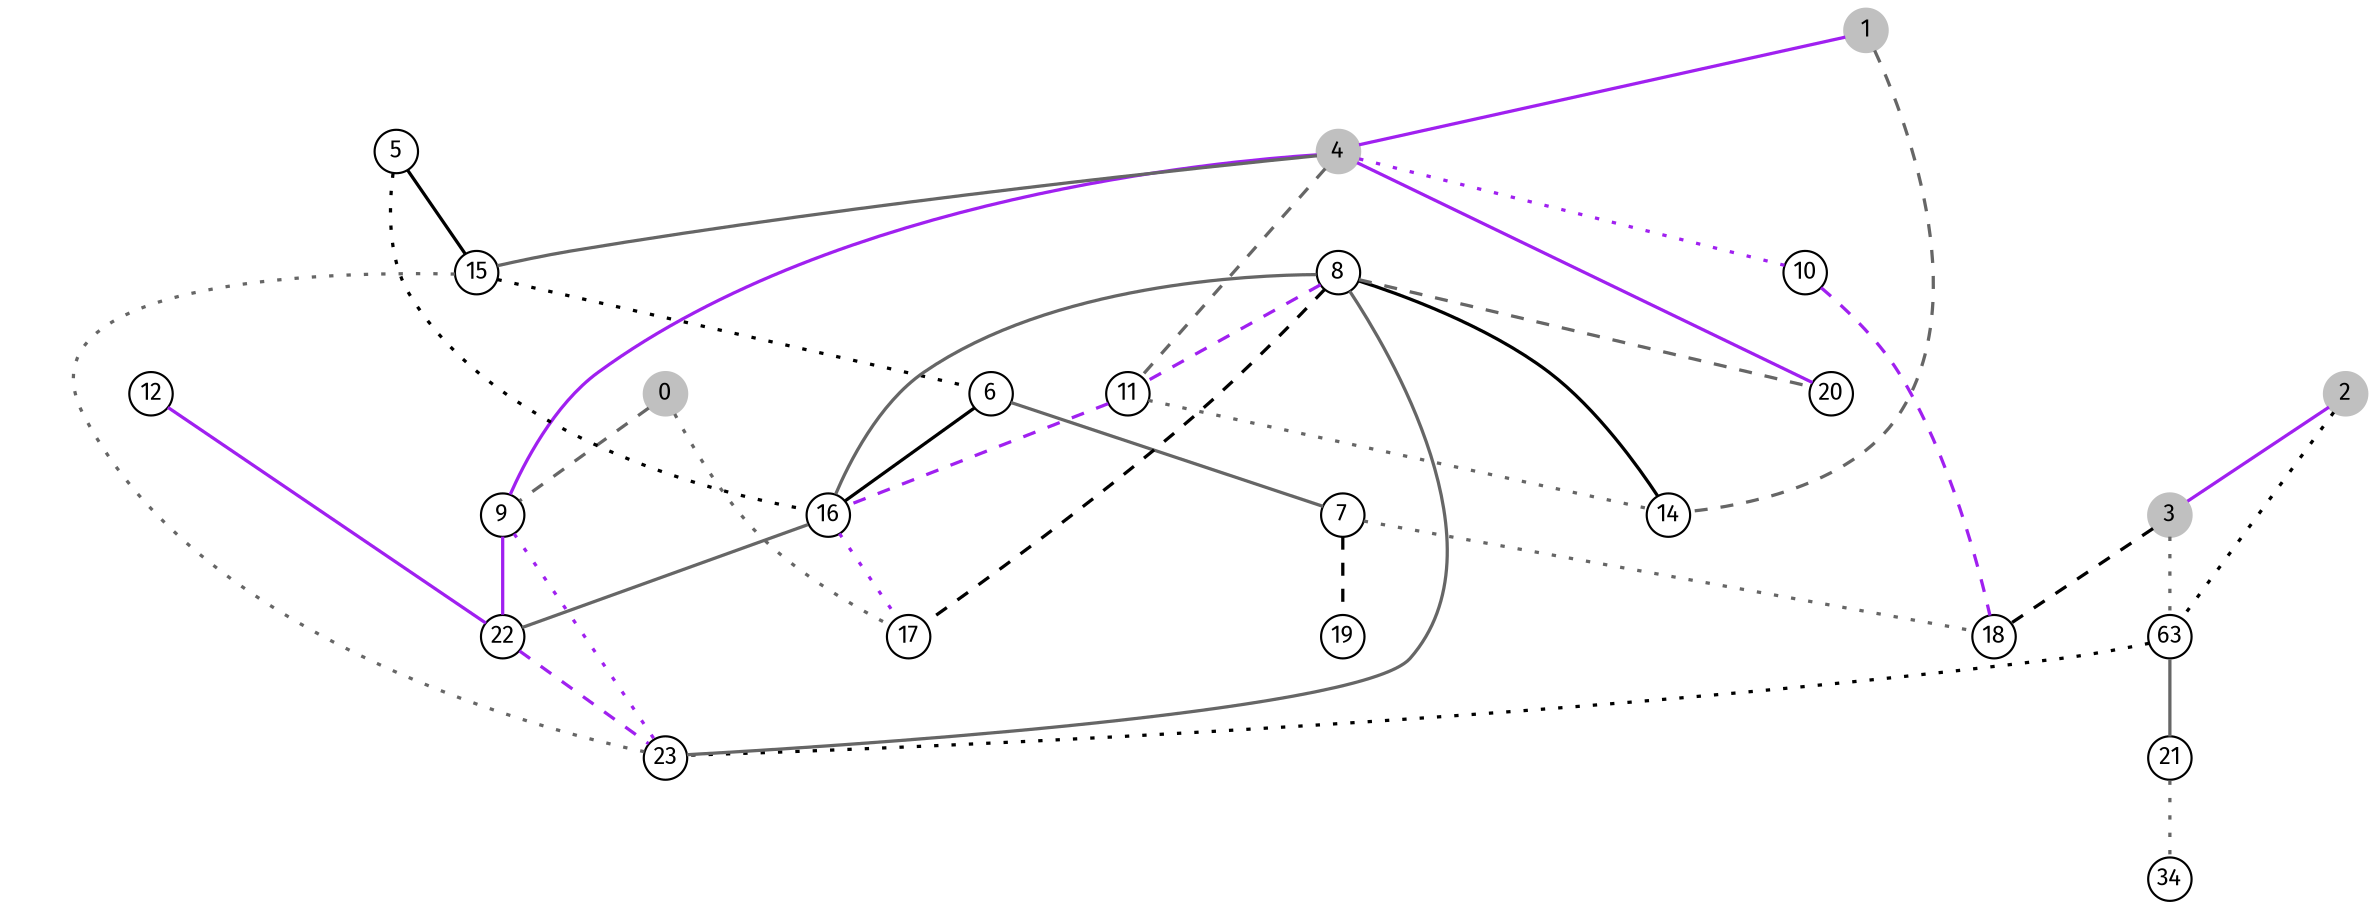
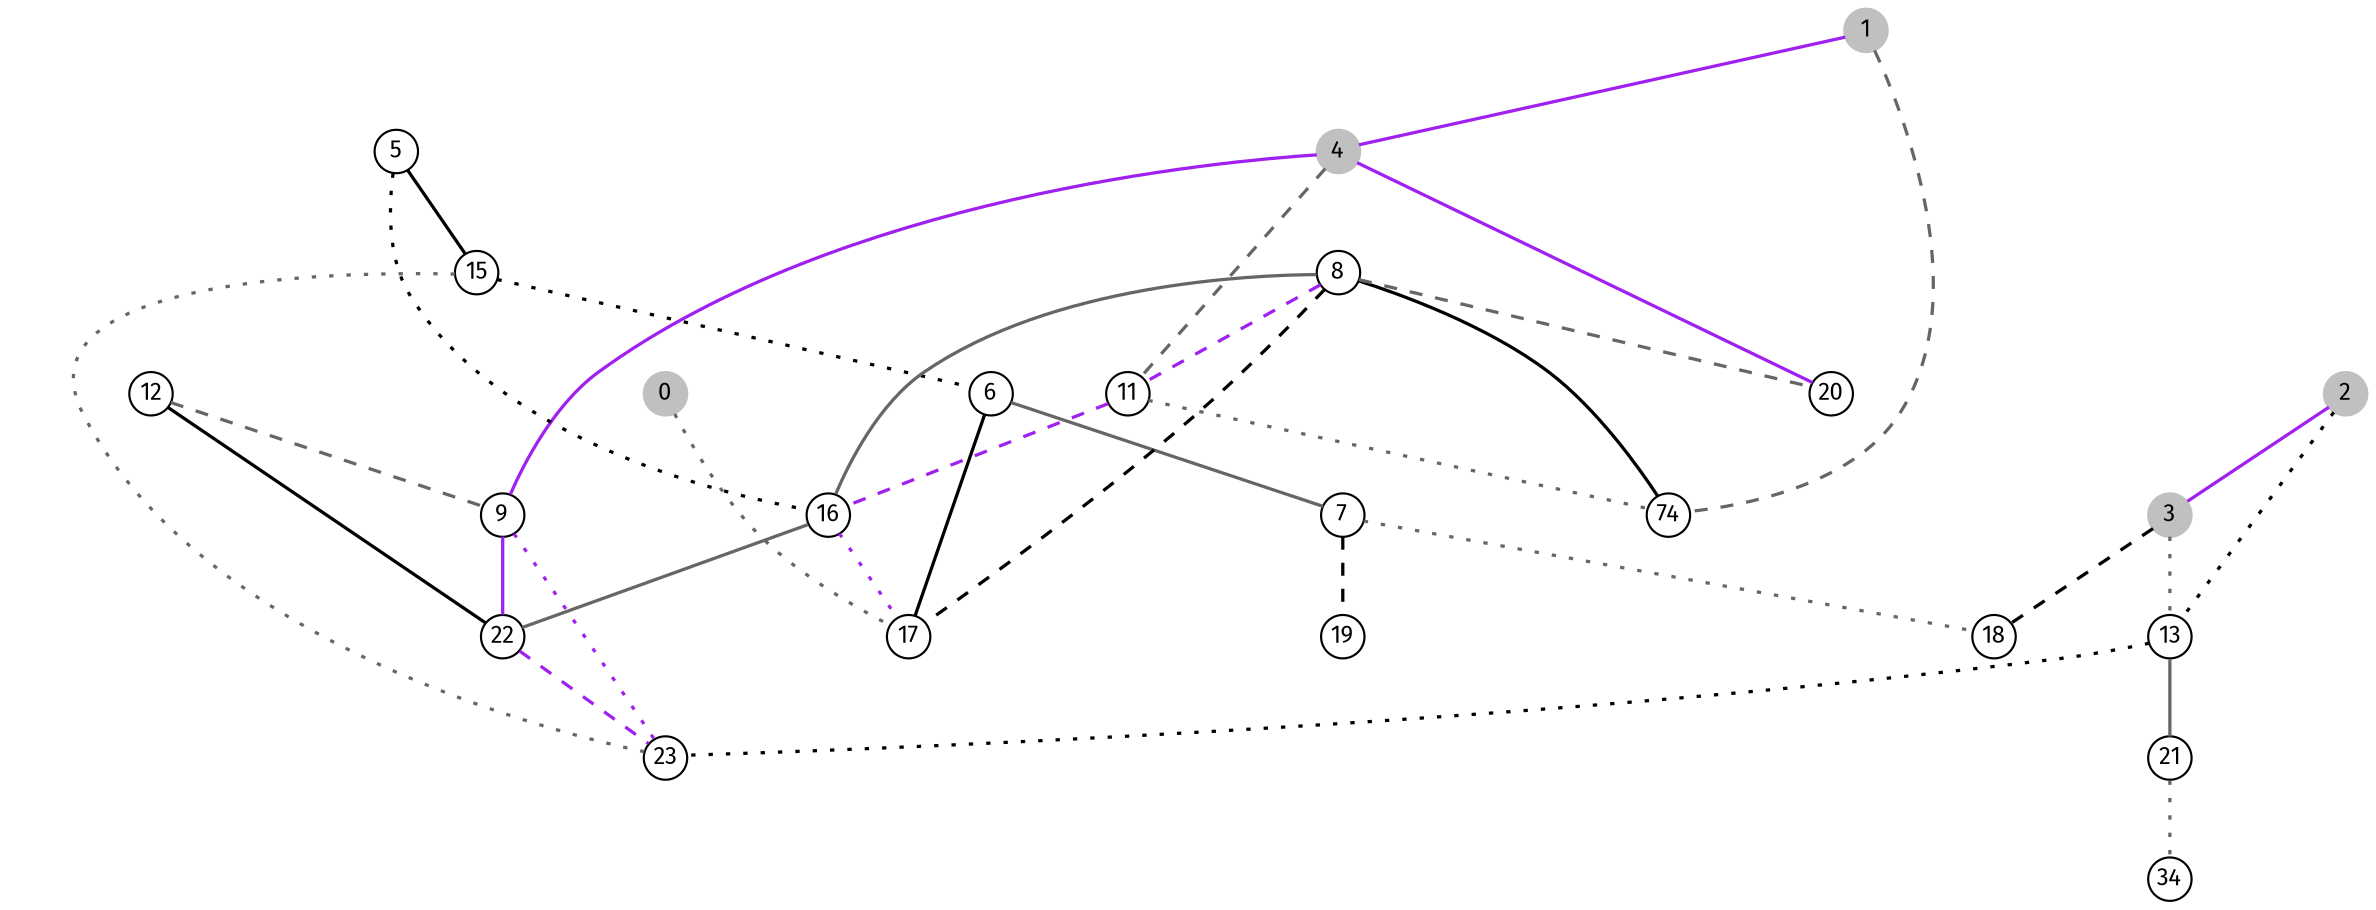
edge "4" -- "15": removed
node "10": removed
edge "0" -- "9": now "12" -- "9"
edge "6" -- "16": now "6" -- "17"
edge "12" -- "22": color purple -> black
node "14": label "14" -> "74"
node "63": label "63" -> "13"
edge "8" -- "23": removed
